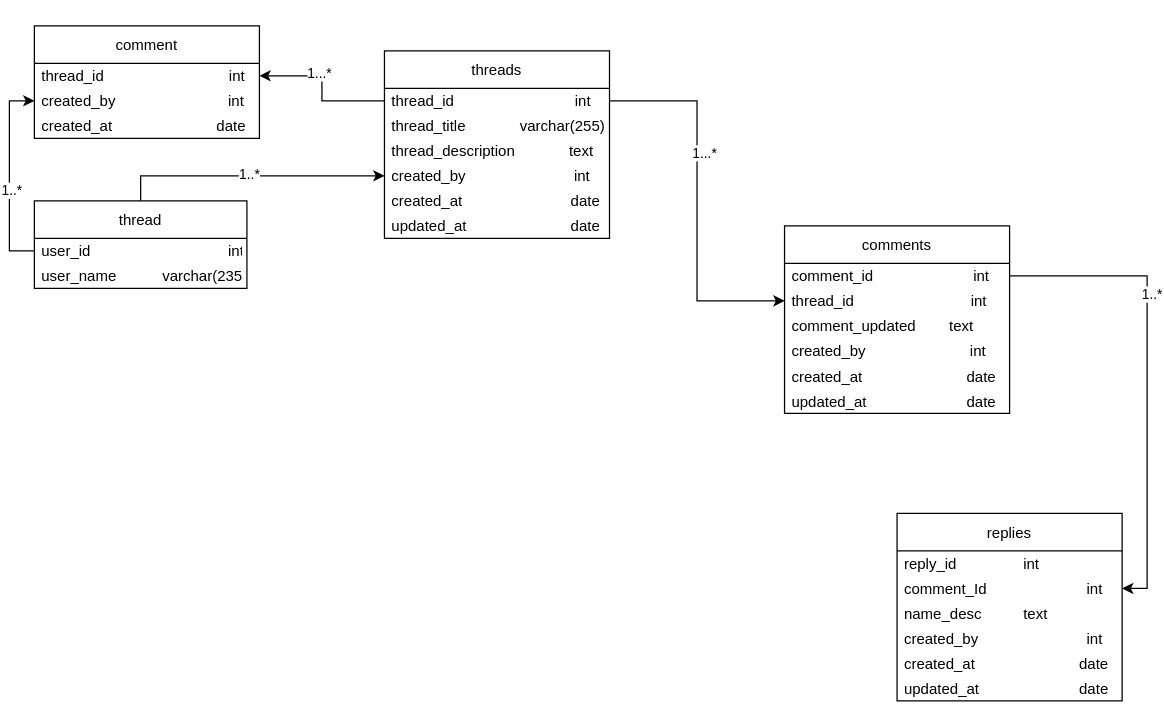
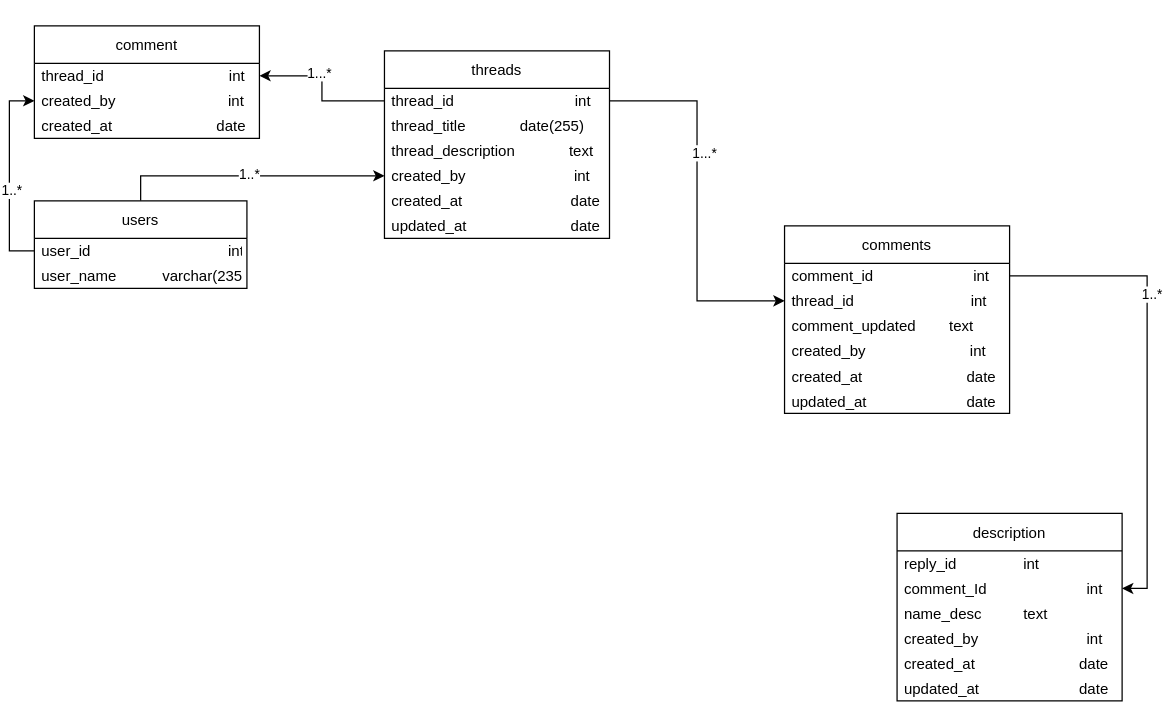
node "thread_title varchar(255)": label "thread_title varchar(255)" -> "thread_title date(255)"
node "thread": label "thread" -> "users"
node "replies": label "replies" -> "description"
